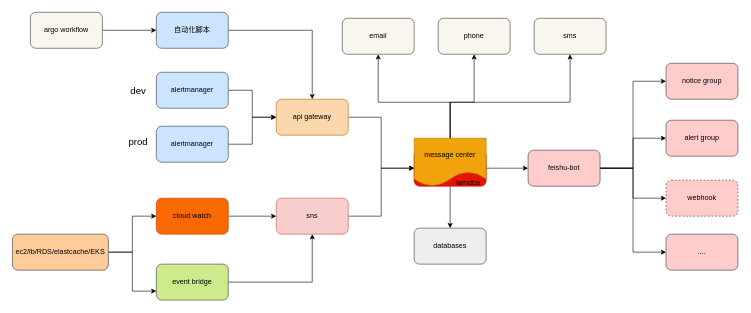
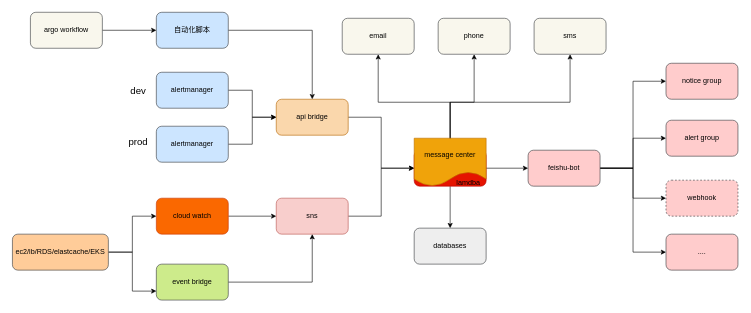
node "api gateway": label "api gateway" -> "api bridge"
